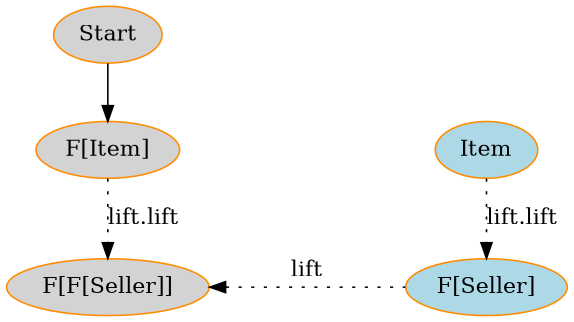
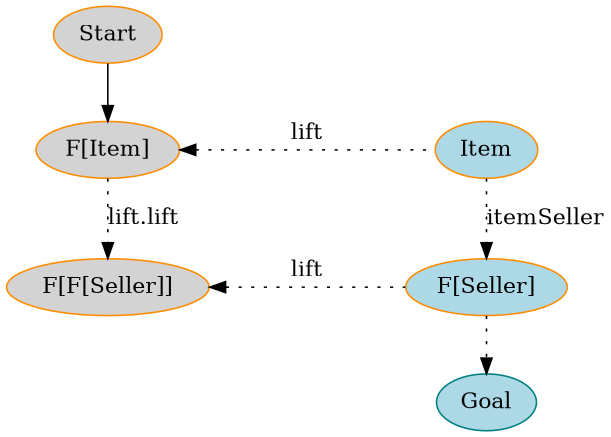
edge "Item" -> "F[Item]": added, label "lift"
edge "Item" -> "F[Seller]": label "lift.lift" -> "itemSeller"
node "Goal": added
